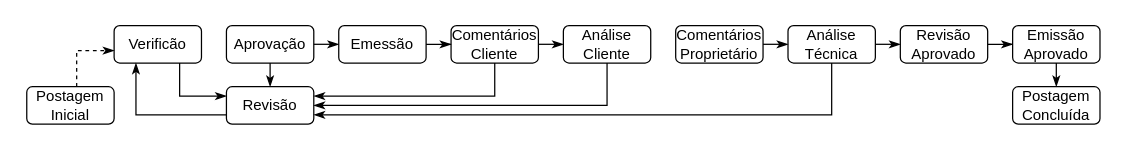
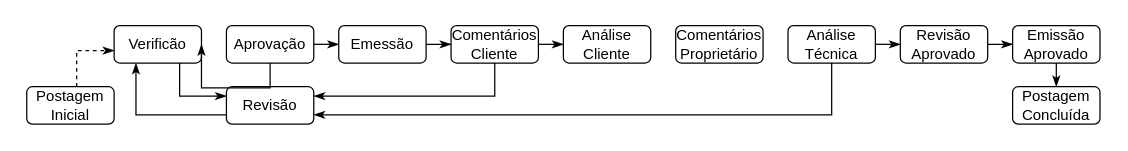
edge "Comentários Proprietário" -> "Análise Técnica": removed
edge "Aprovação" -> "Revisão": now "Aprovação" -> "Verificão"
edge "Análise Cliente" -> "Revisão": removed
